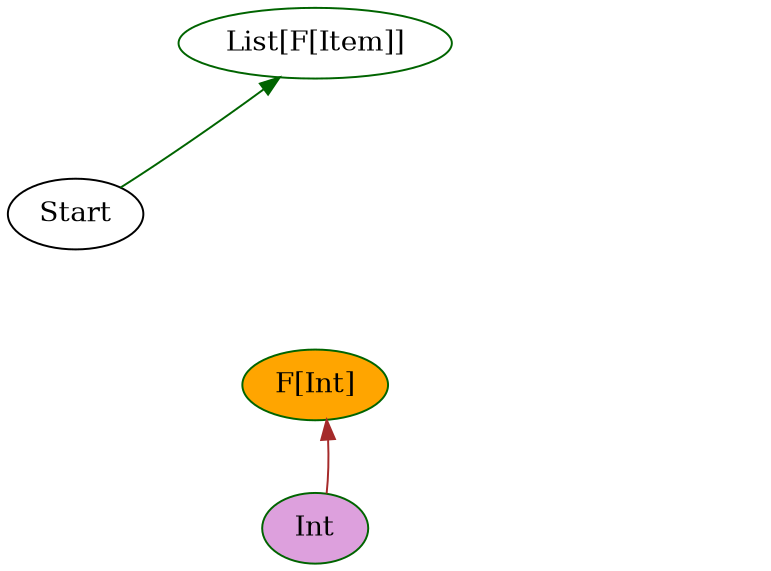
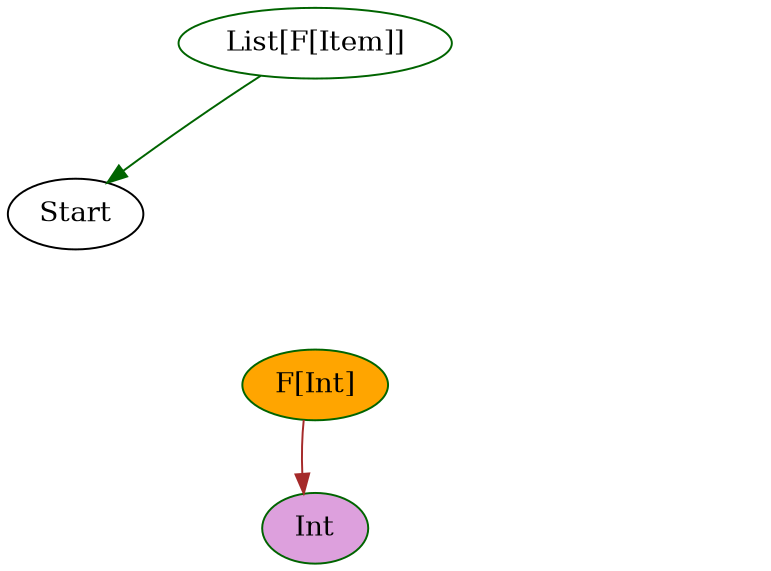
edge "Start" -> "List[F[Item]]": reversed
edge "Int" -> "F[Int]": reversed
